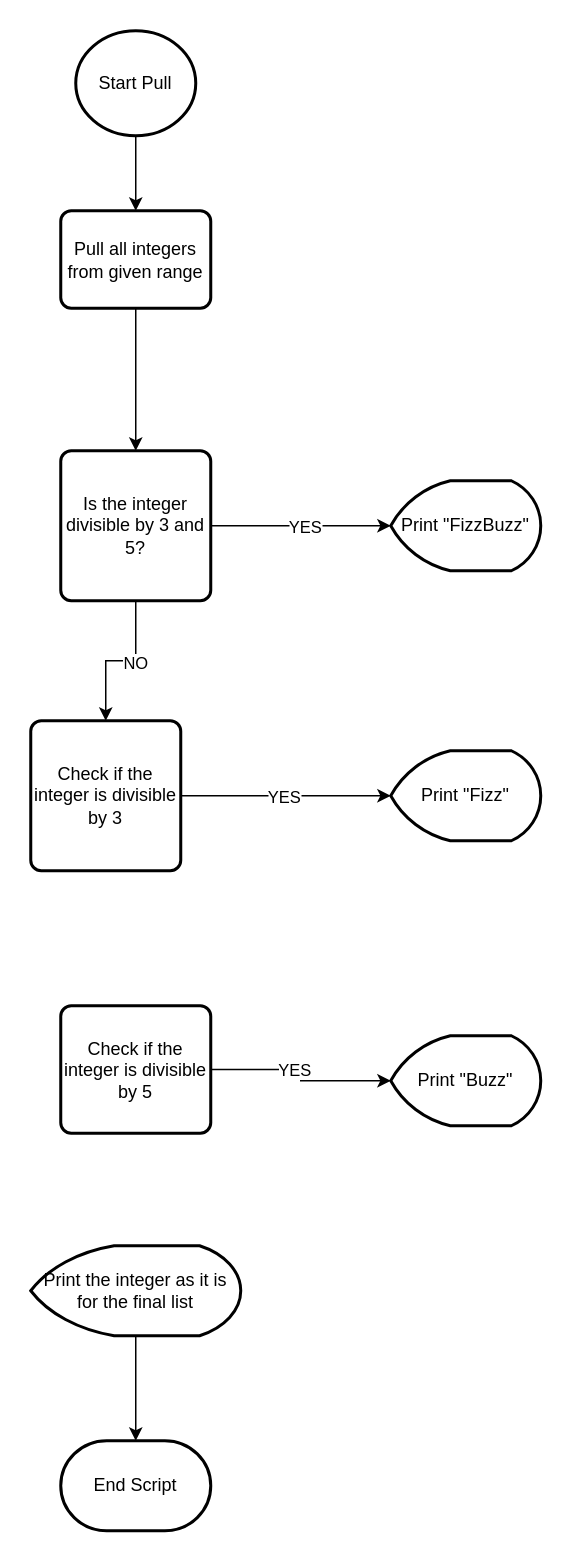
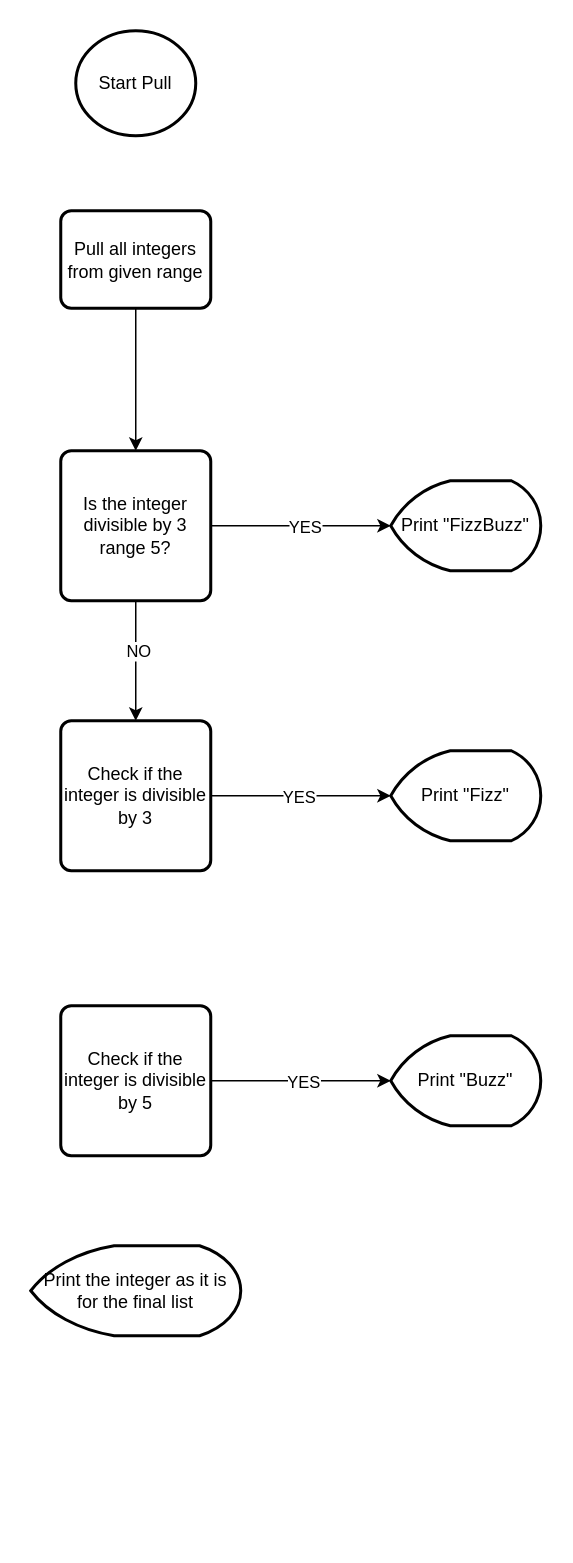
edge "Start Pull" -> "Pull all integers from given range": removed
node "Is the integer divisible by 3 and 5?": label "Is the integer divisible by 3 and 5?" -> "Is the integer divisible by 3 range 5?"
node "Check if the integer is divisible by 3": moved (106, 796) -> (136, 796)
node "Check if the integer is divisible by 5": size 150x128 -> 150x150
edge "Print the integer as it is for the final list" -> "End Script": removed
node "End Script": removed
